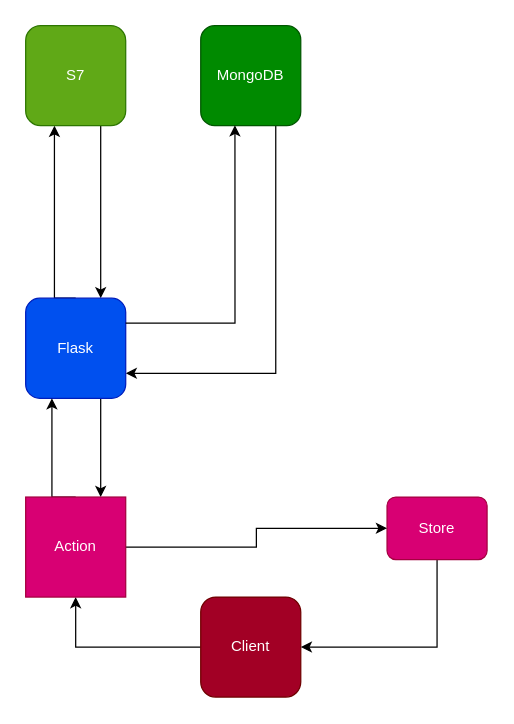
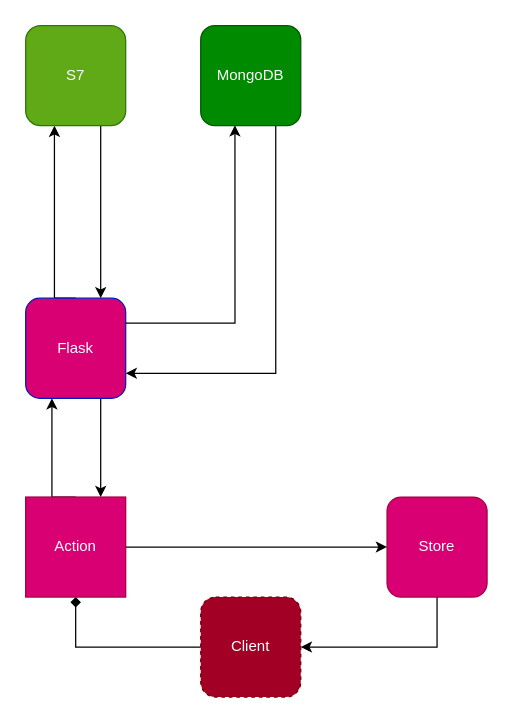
node "Flask": fillcolor #0050ef -> #d80073
node "Store": size 100x63 -> 100x100
edge "Client" -> "Action": arrowhead classic -> diamond
node "Client": style solid -> dashed
